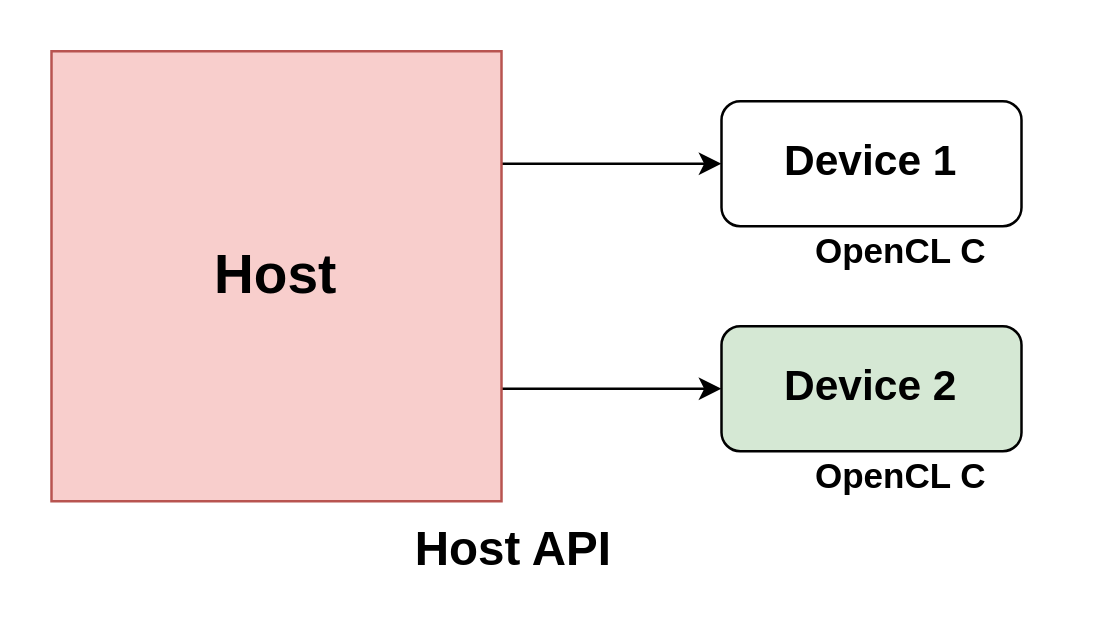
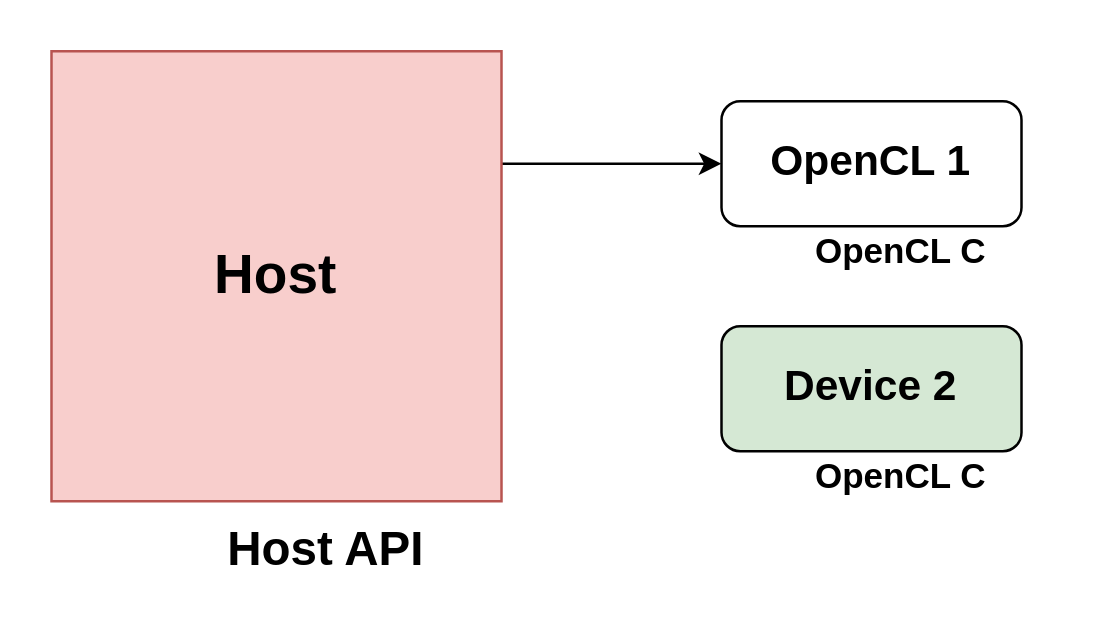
node "Device 1": label "Device 1" -> "OpenCL 1"
edge "Host" -> "Device 2": removed
node "Host API": moved (514, 551) -> (326, 551)
